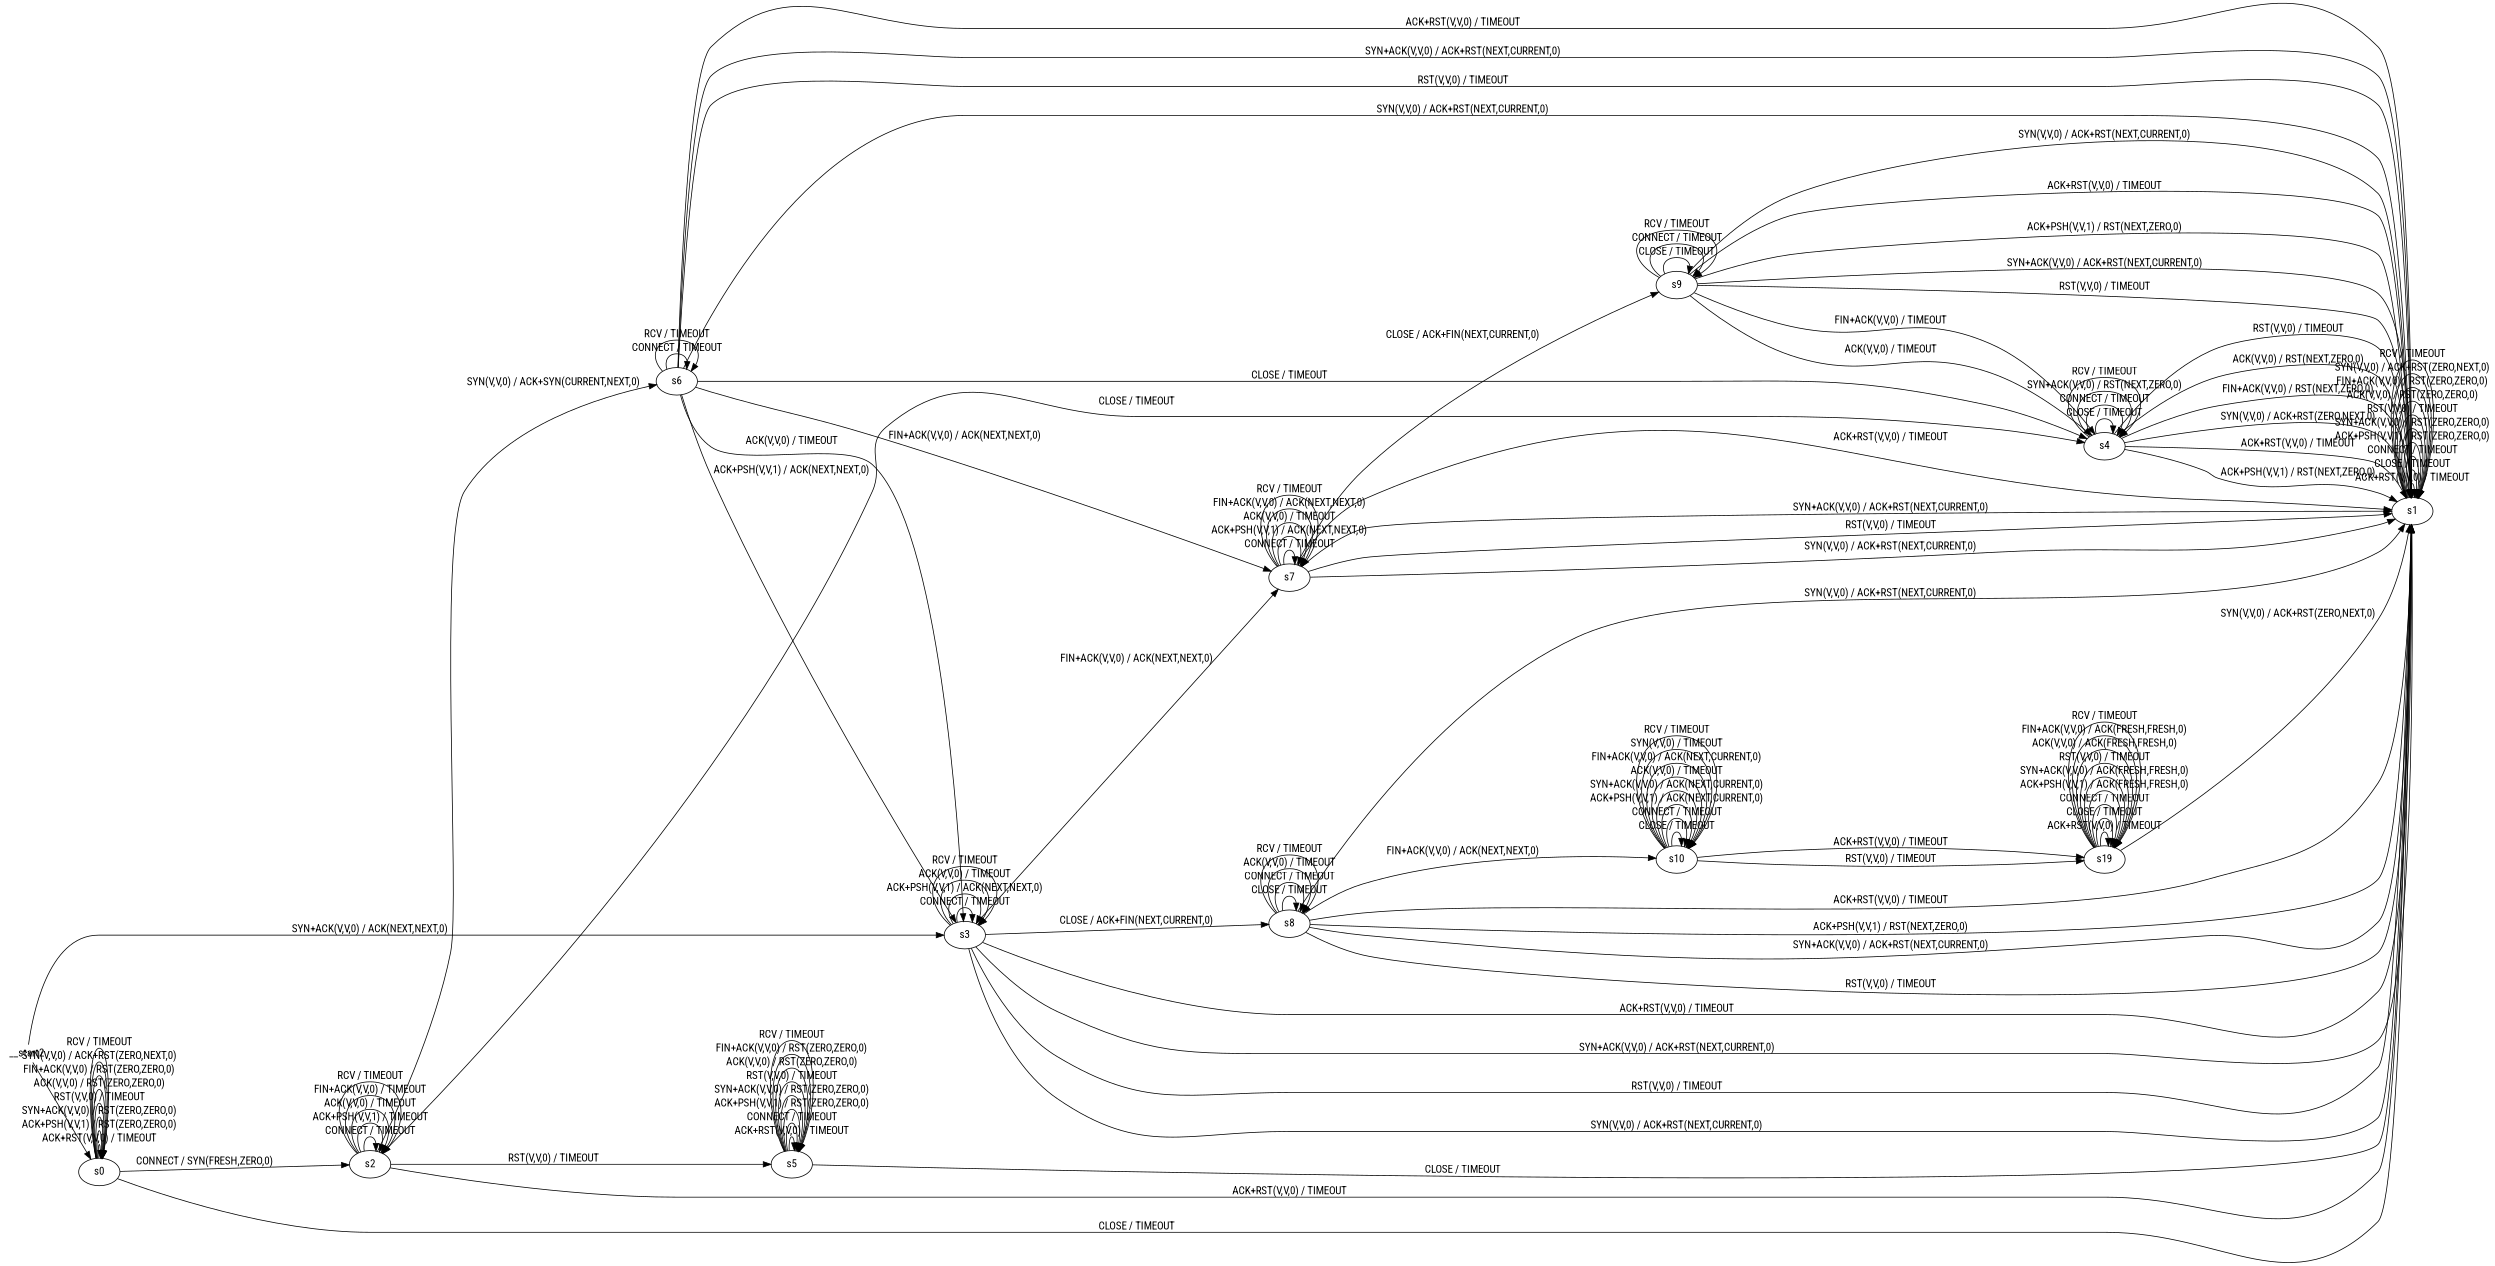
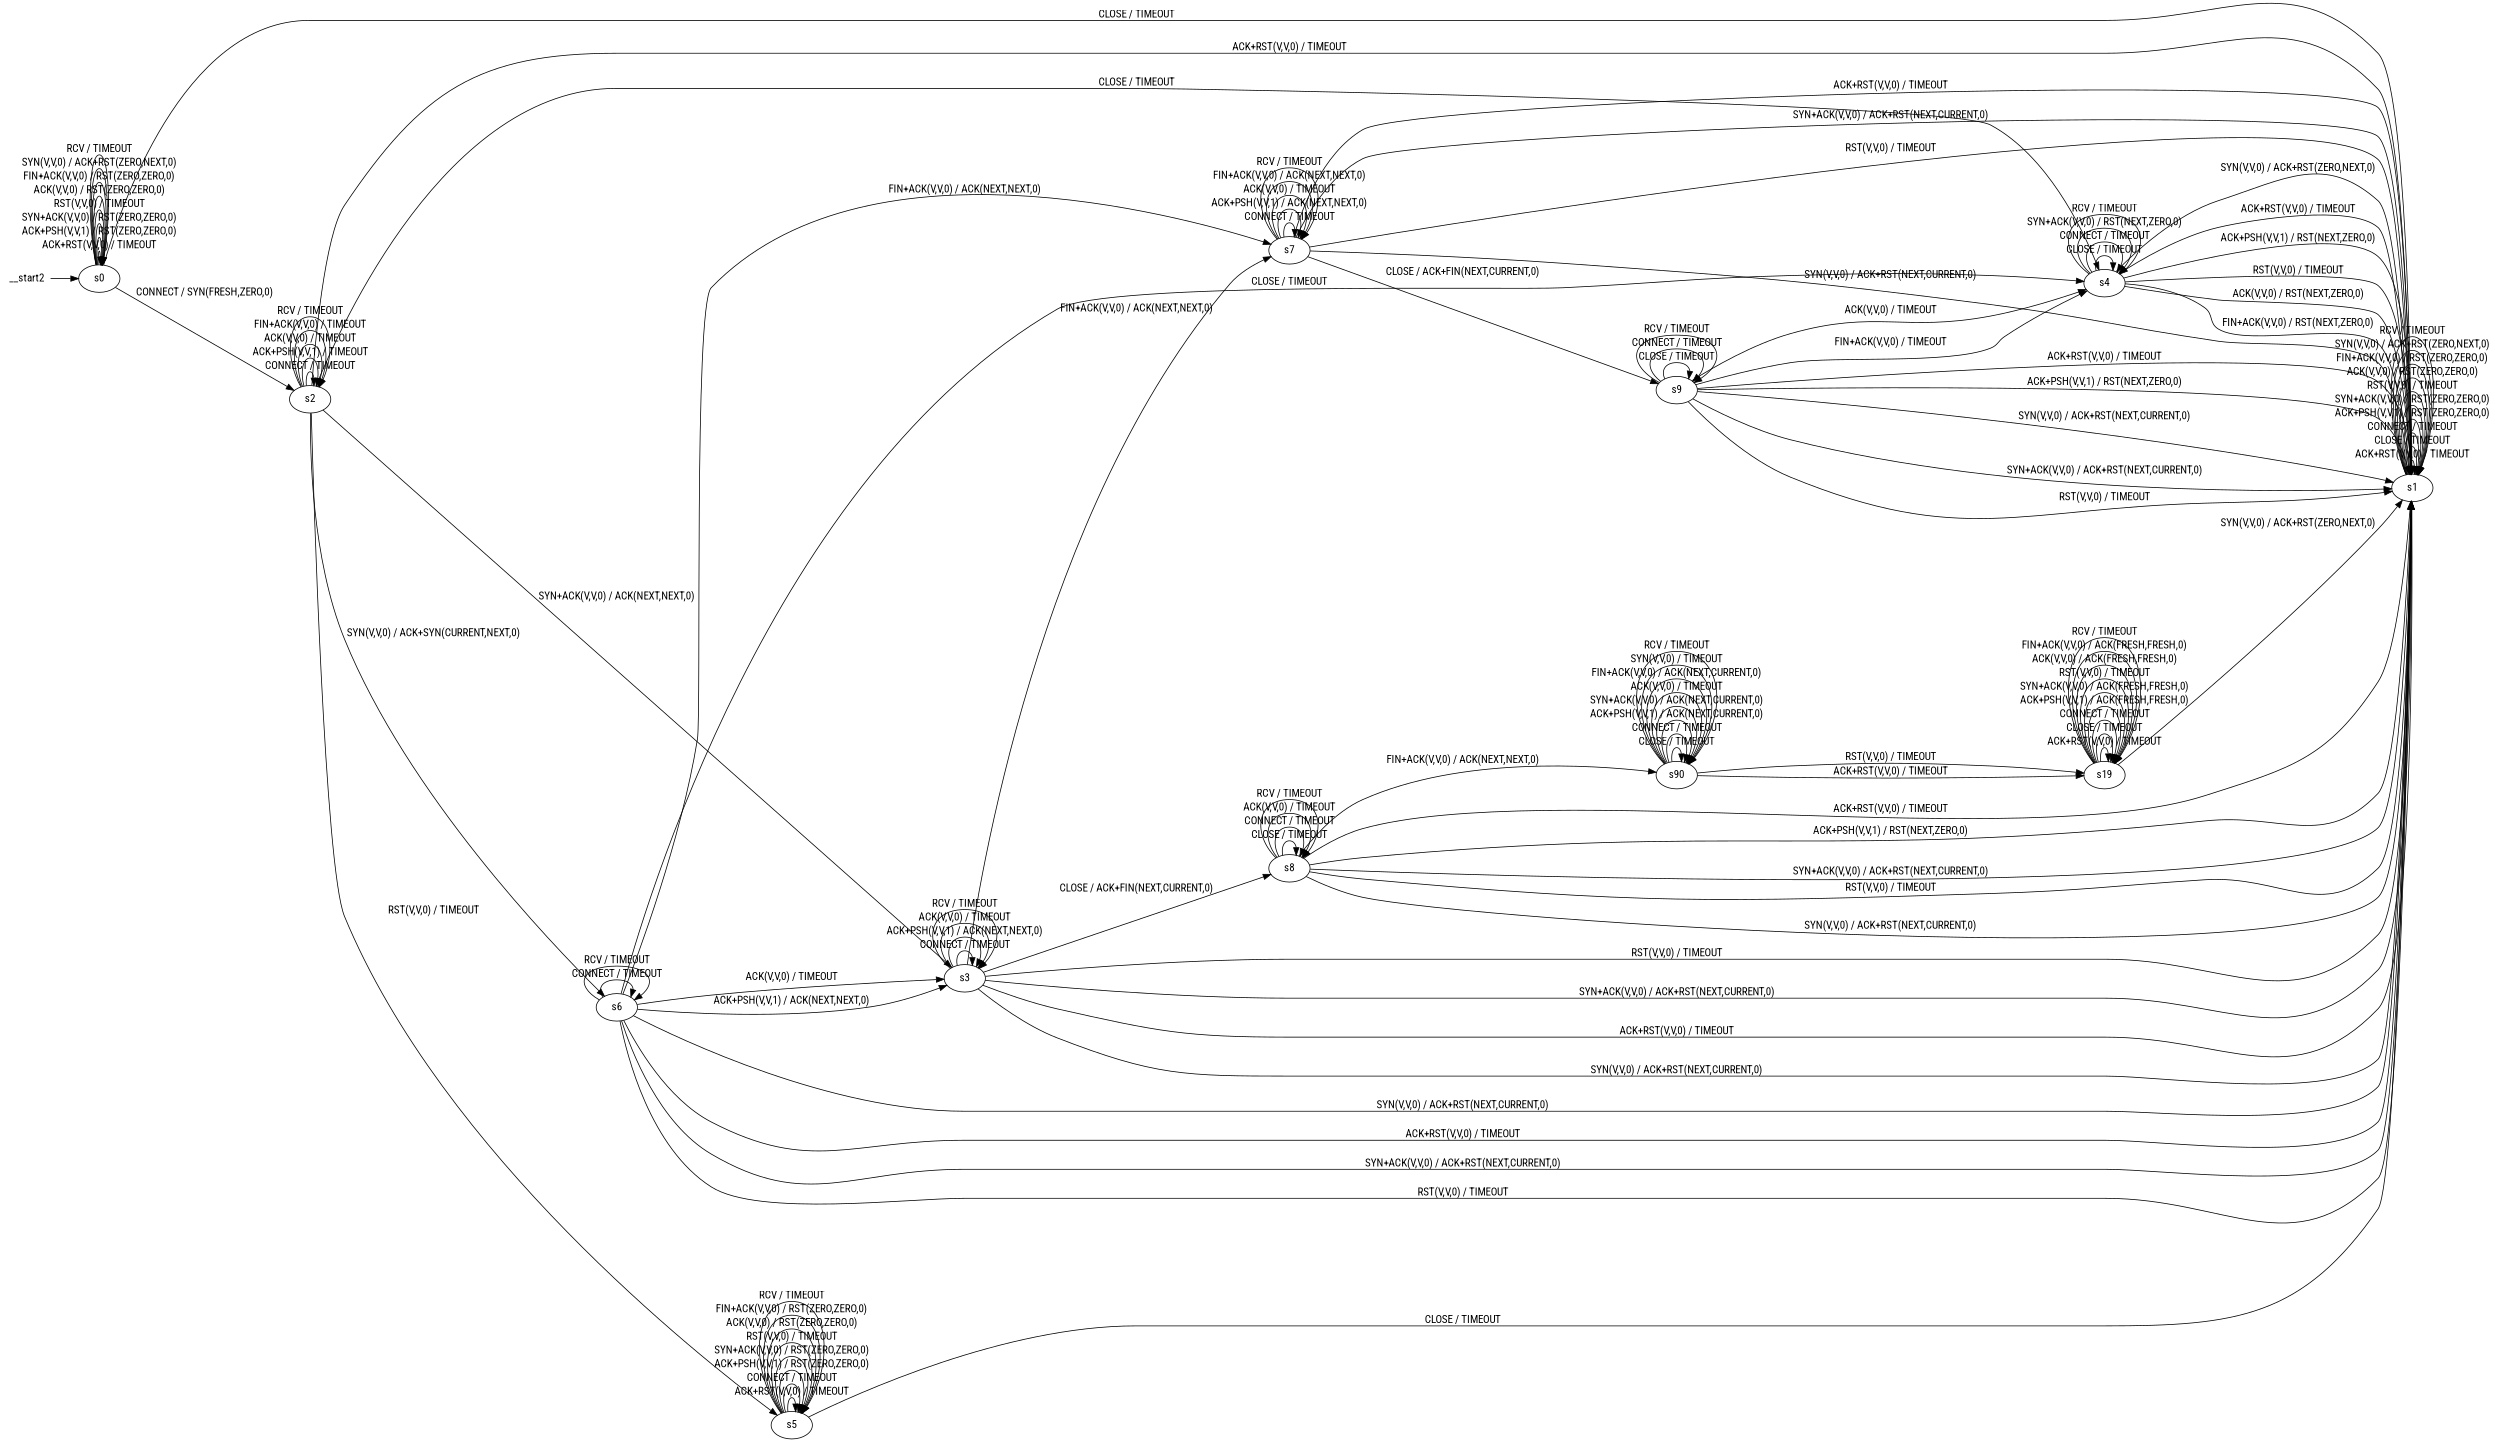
node "s10": label "s10" -> "s90"
edge "__start2" -> "s3": now "s2" -> "s3"
